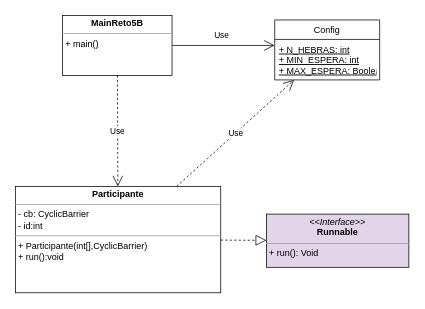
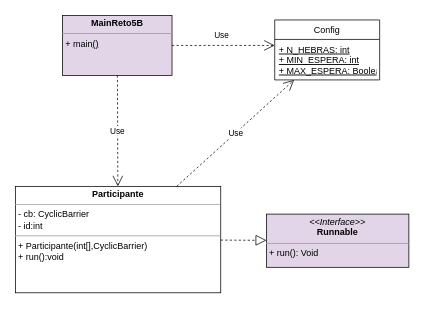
node "MainReto5B + main()": fillcolor #ffffff -> #e1d5e7
edge "MainReto5B + main()" -> "Config": style solid -> dashed
